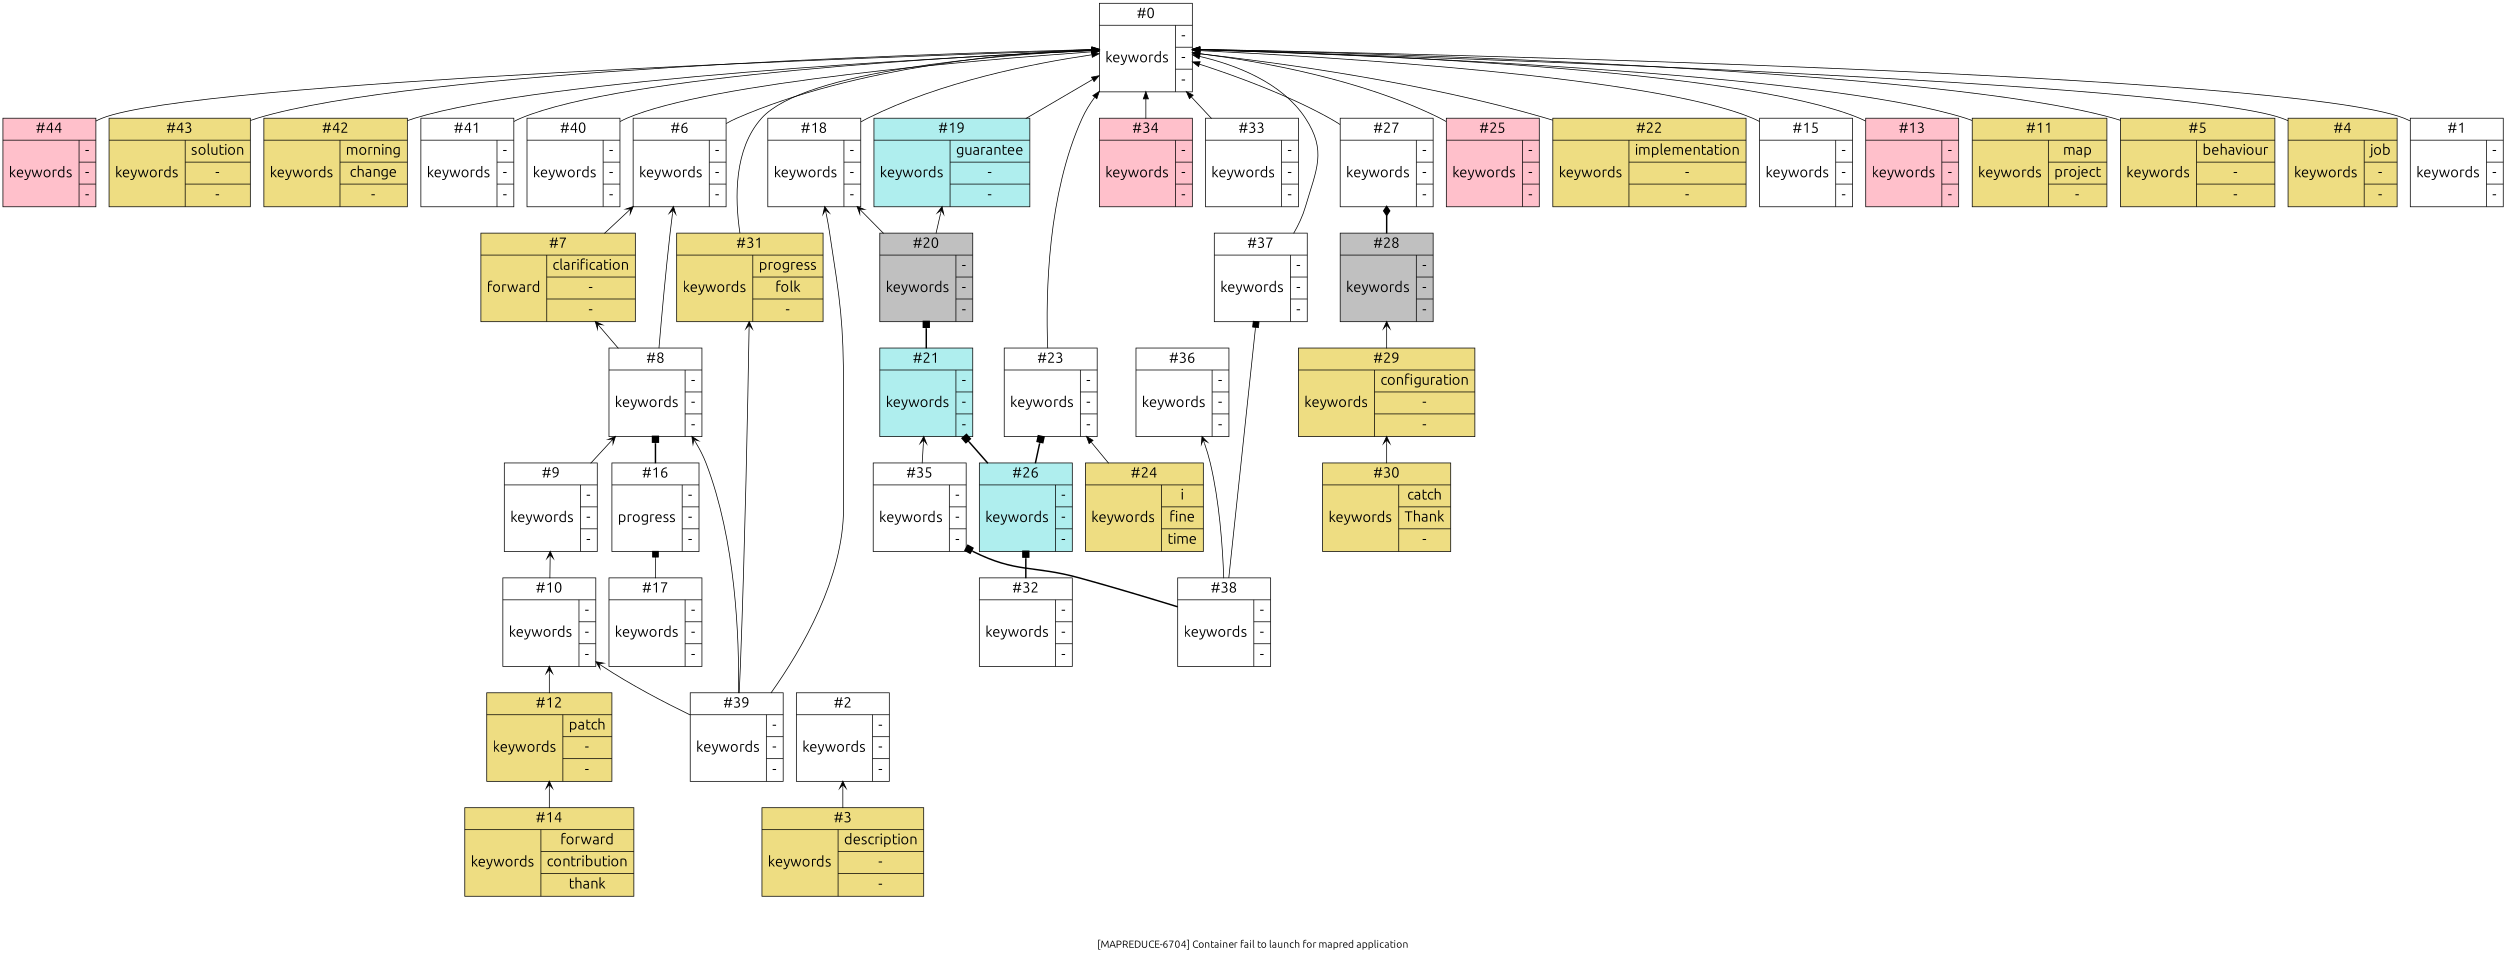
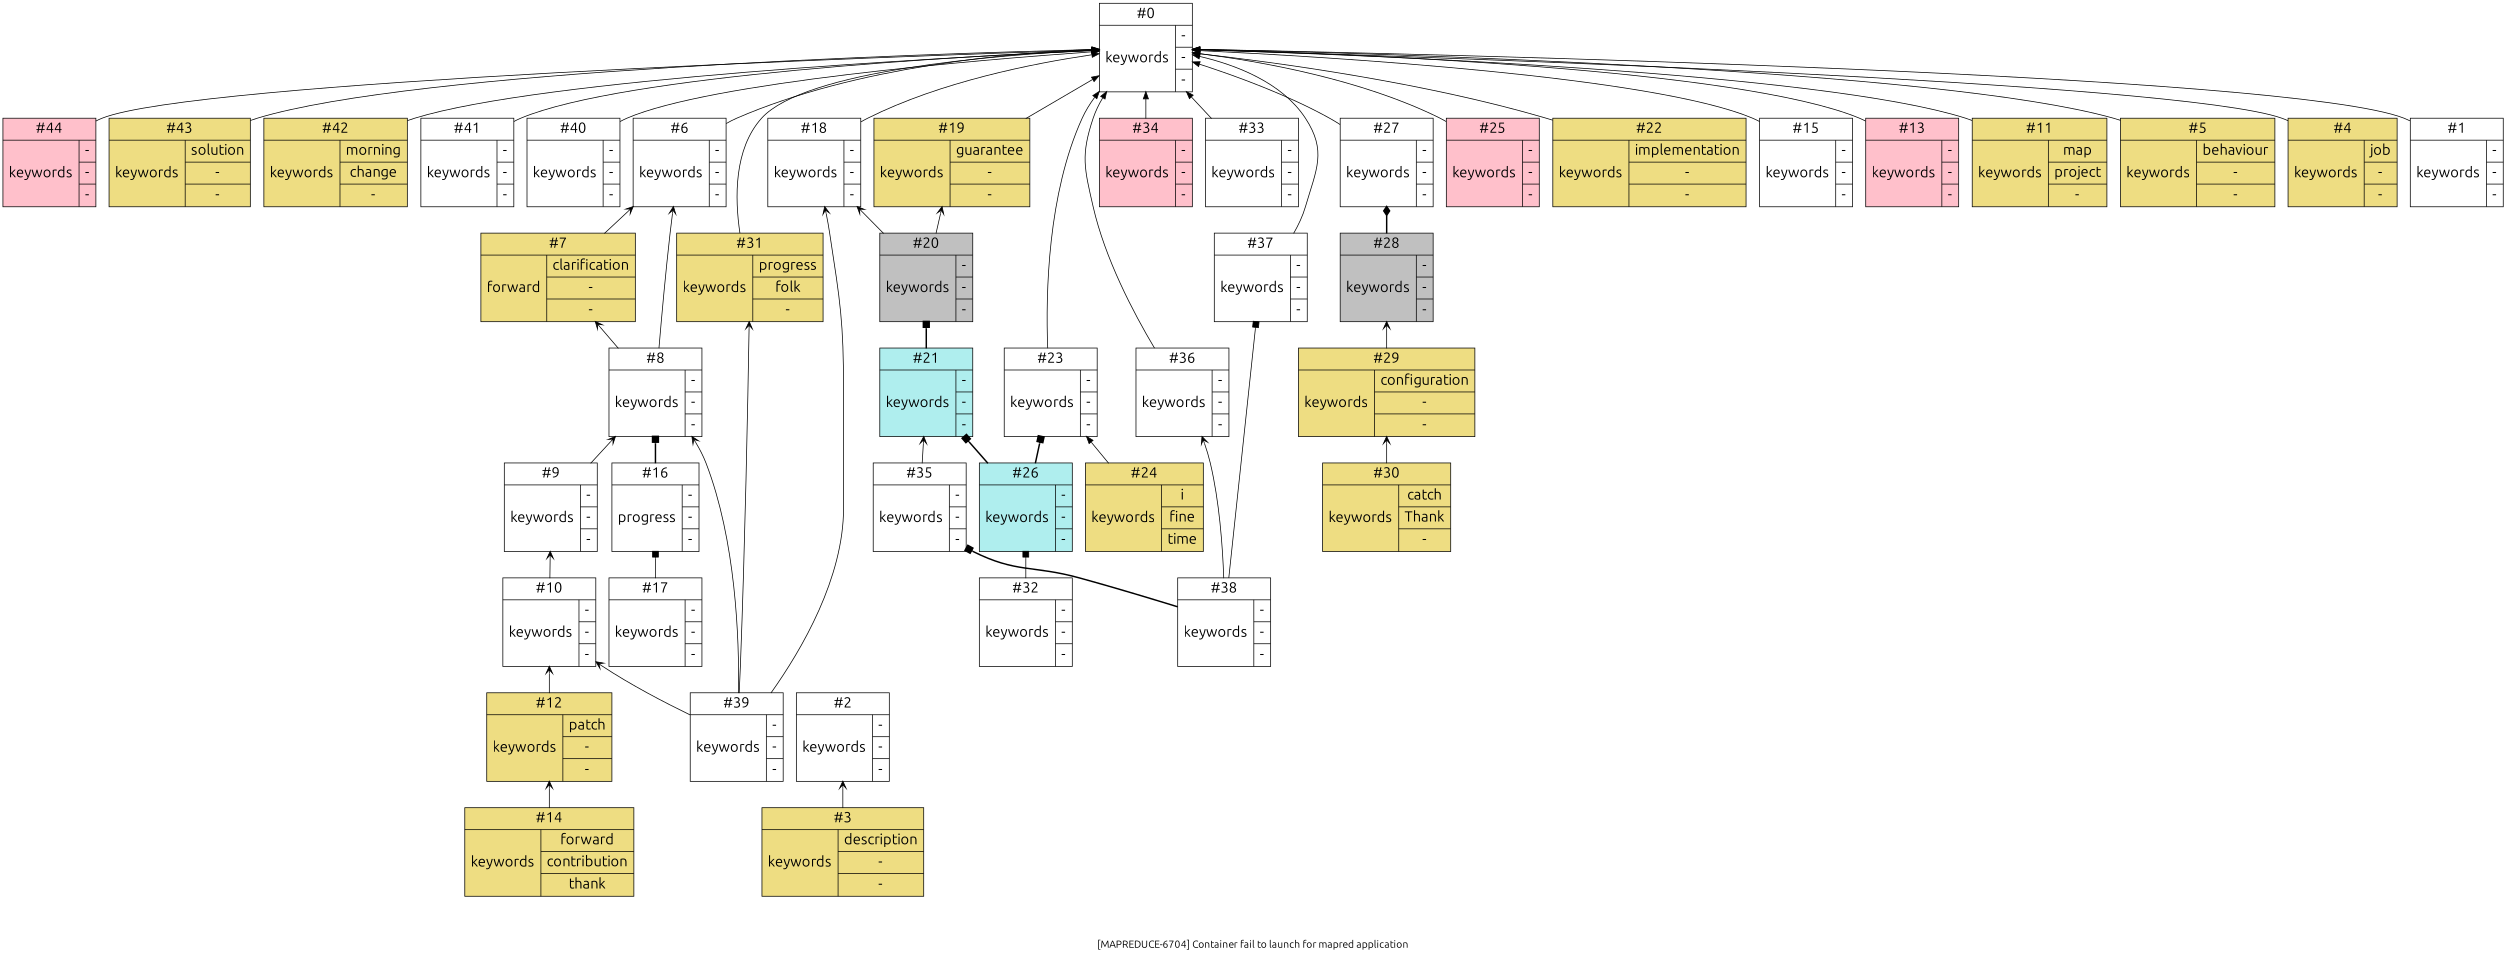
node "#19": fillcolor paleturquoise -> lightgoldenrod
edge "#36" -> "#0": added
edge "#32" -> "#26": style bold -> solid
